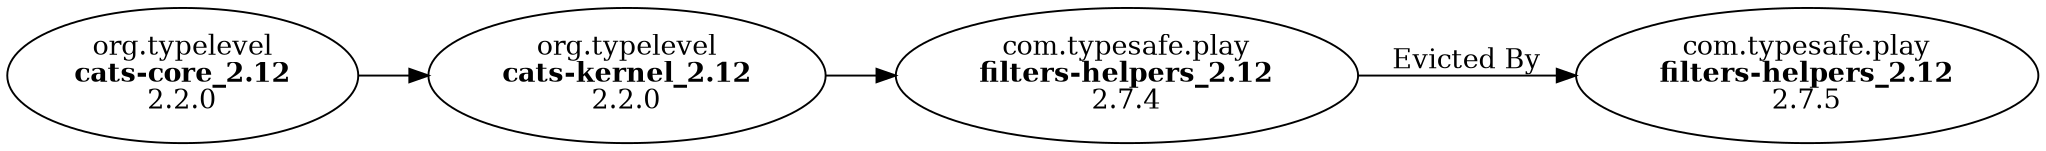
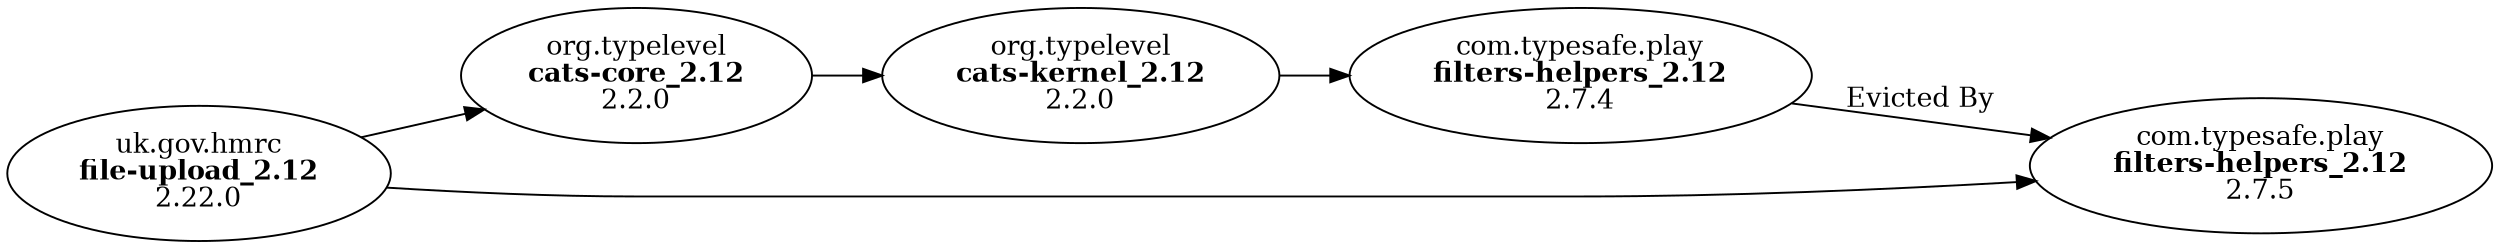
node "uk.gov.hmrc": added
